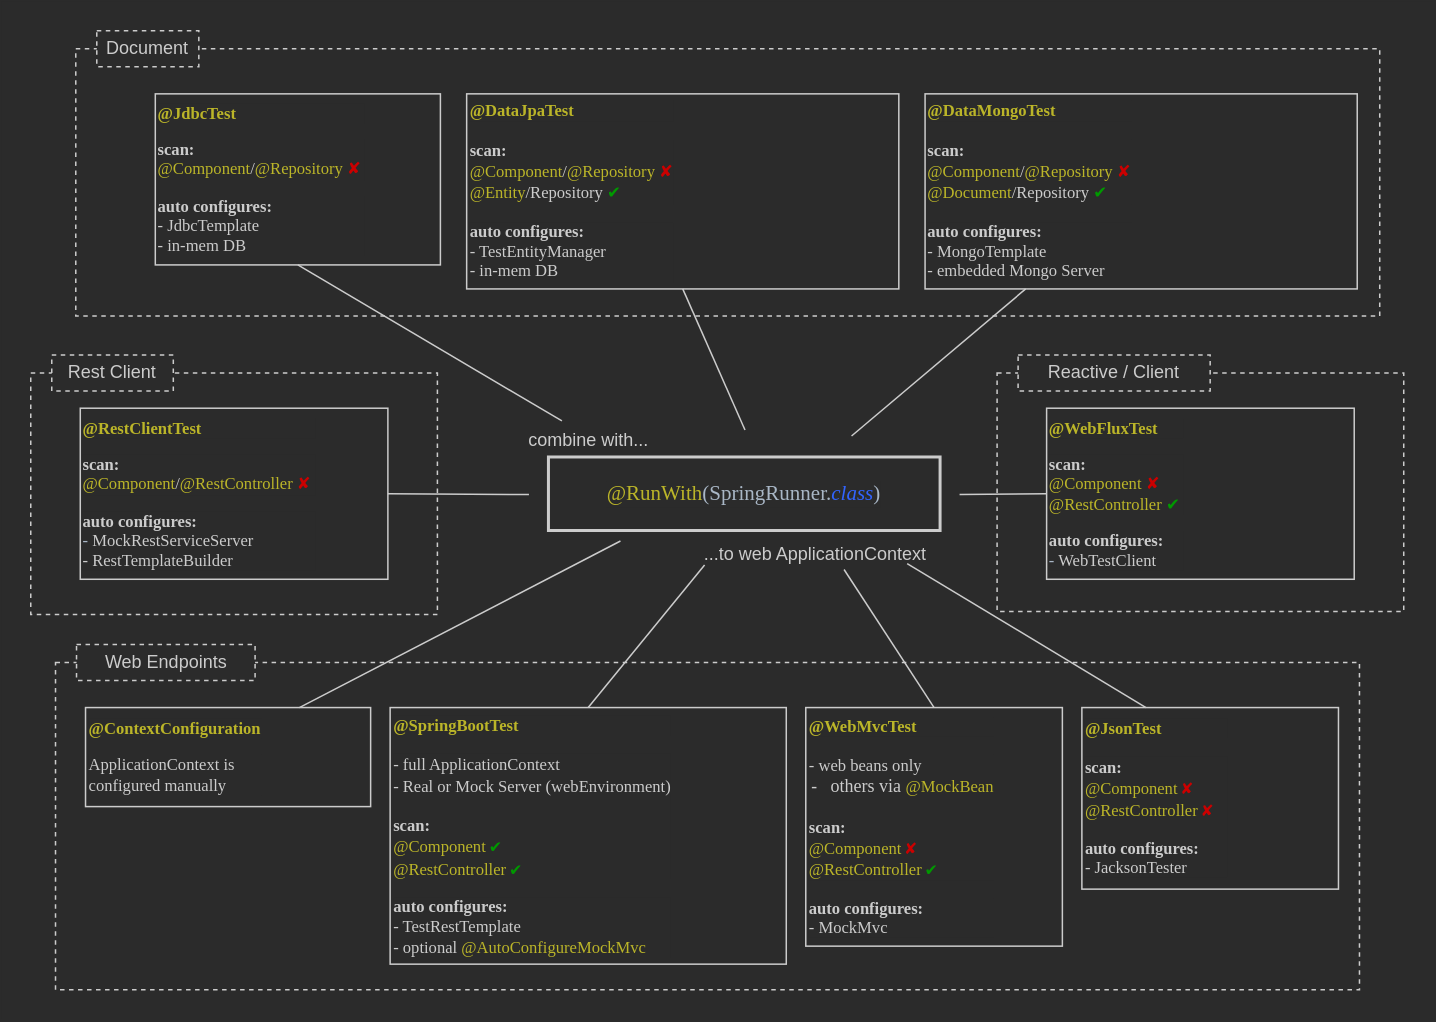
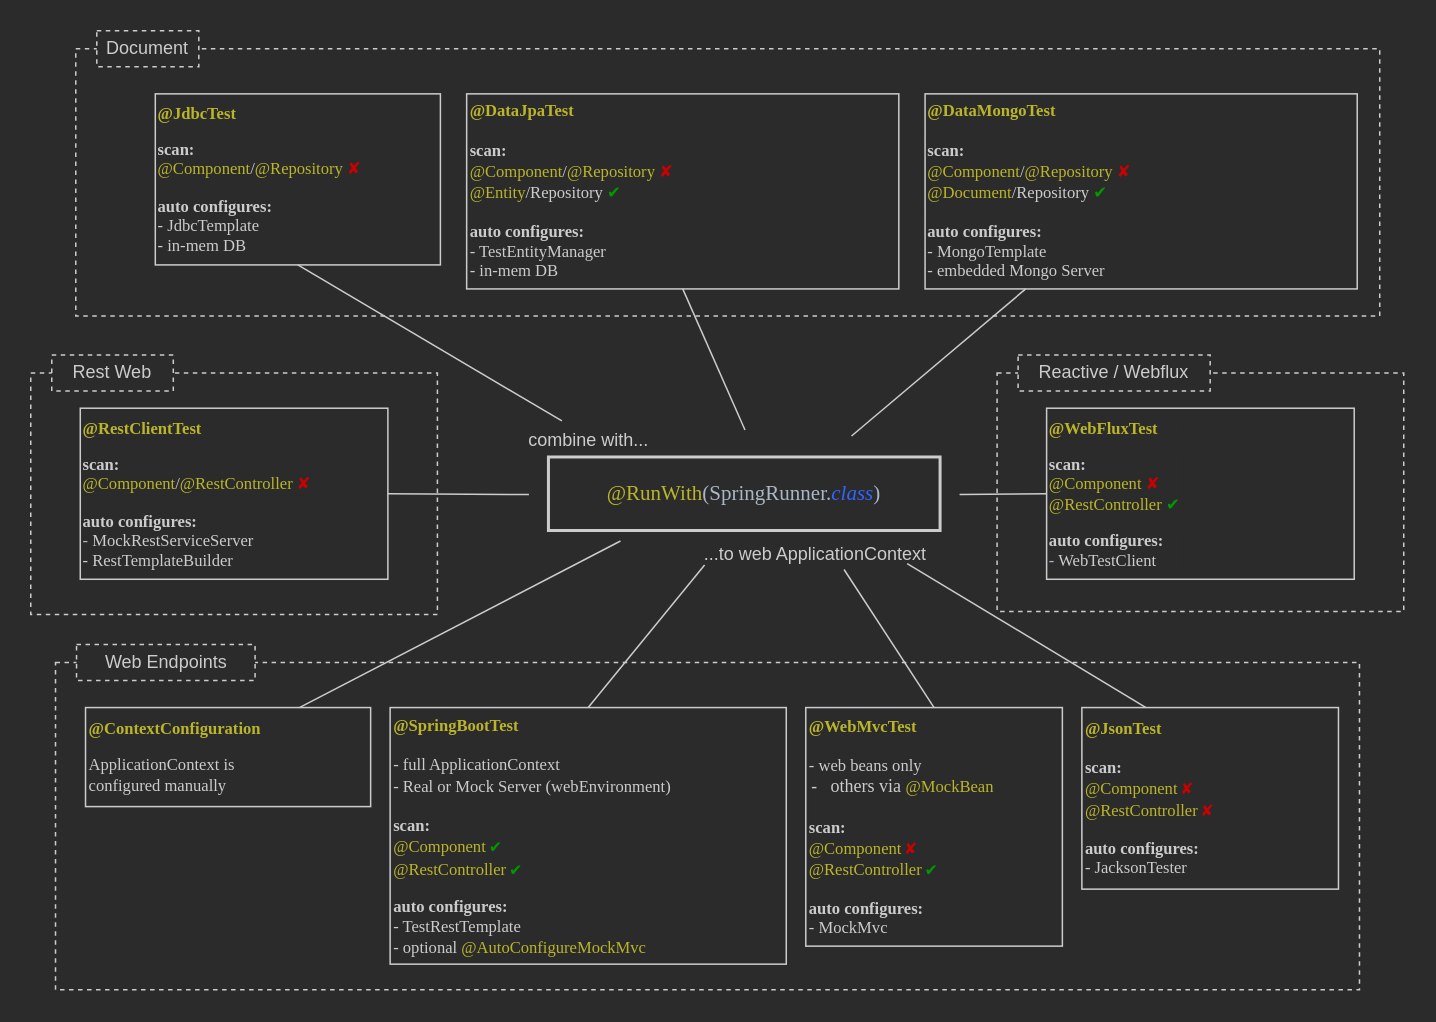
node "Rest Client": label "Rest Client" -> "Rest Web"
node "Reactive / Client": label "Reactive / Client" -> "Reactive / Webflux"
